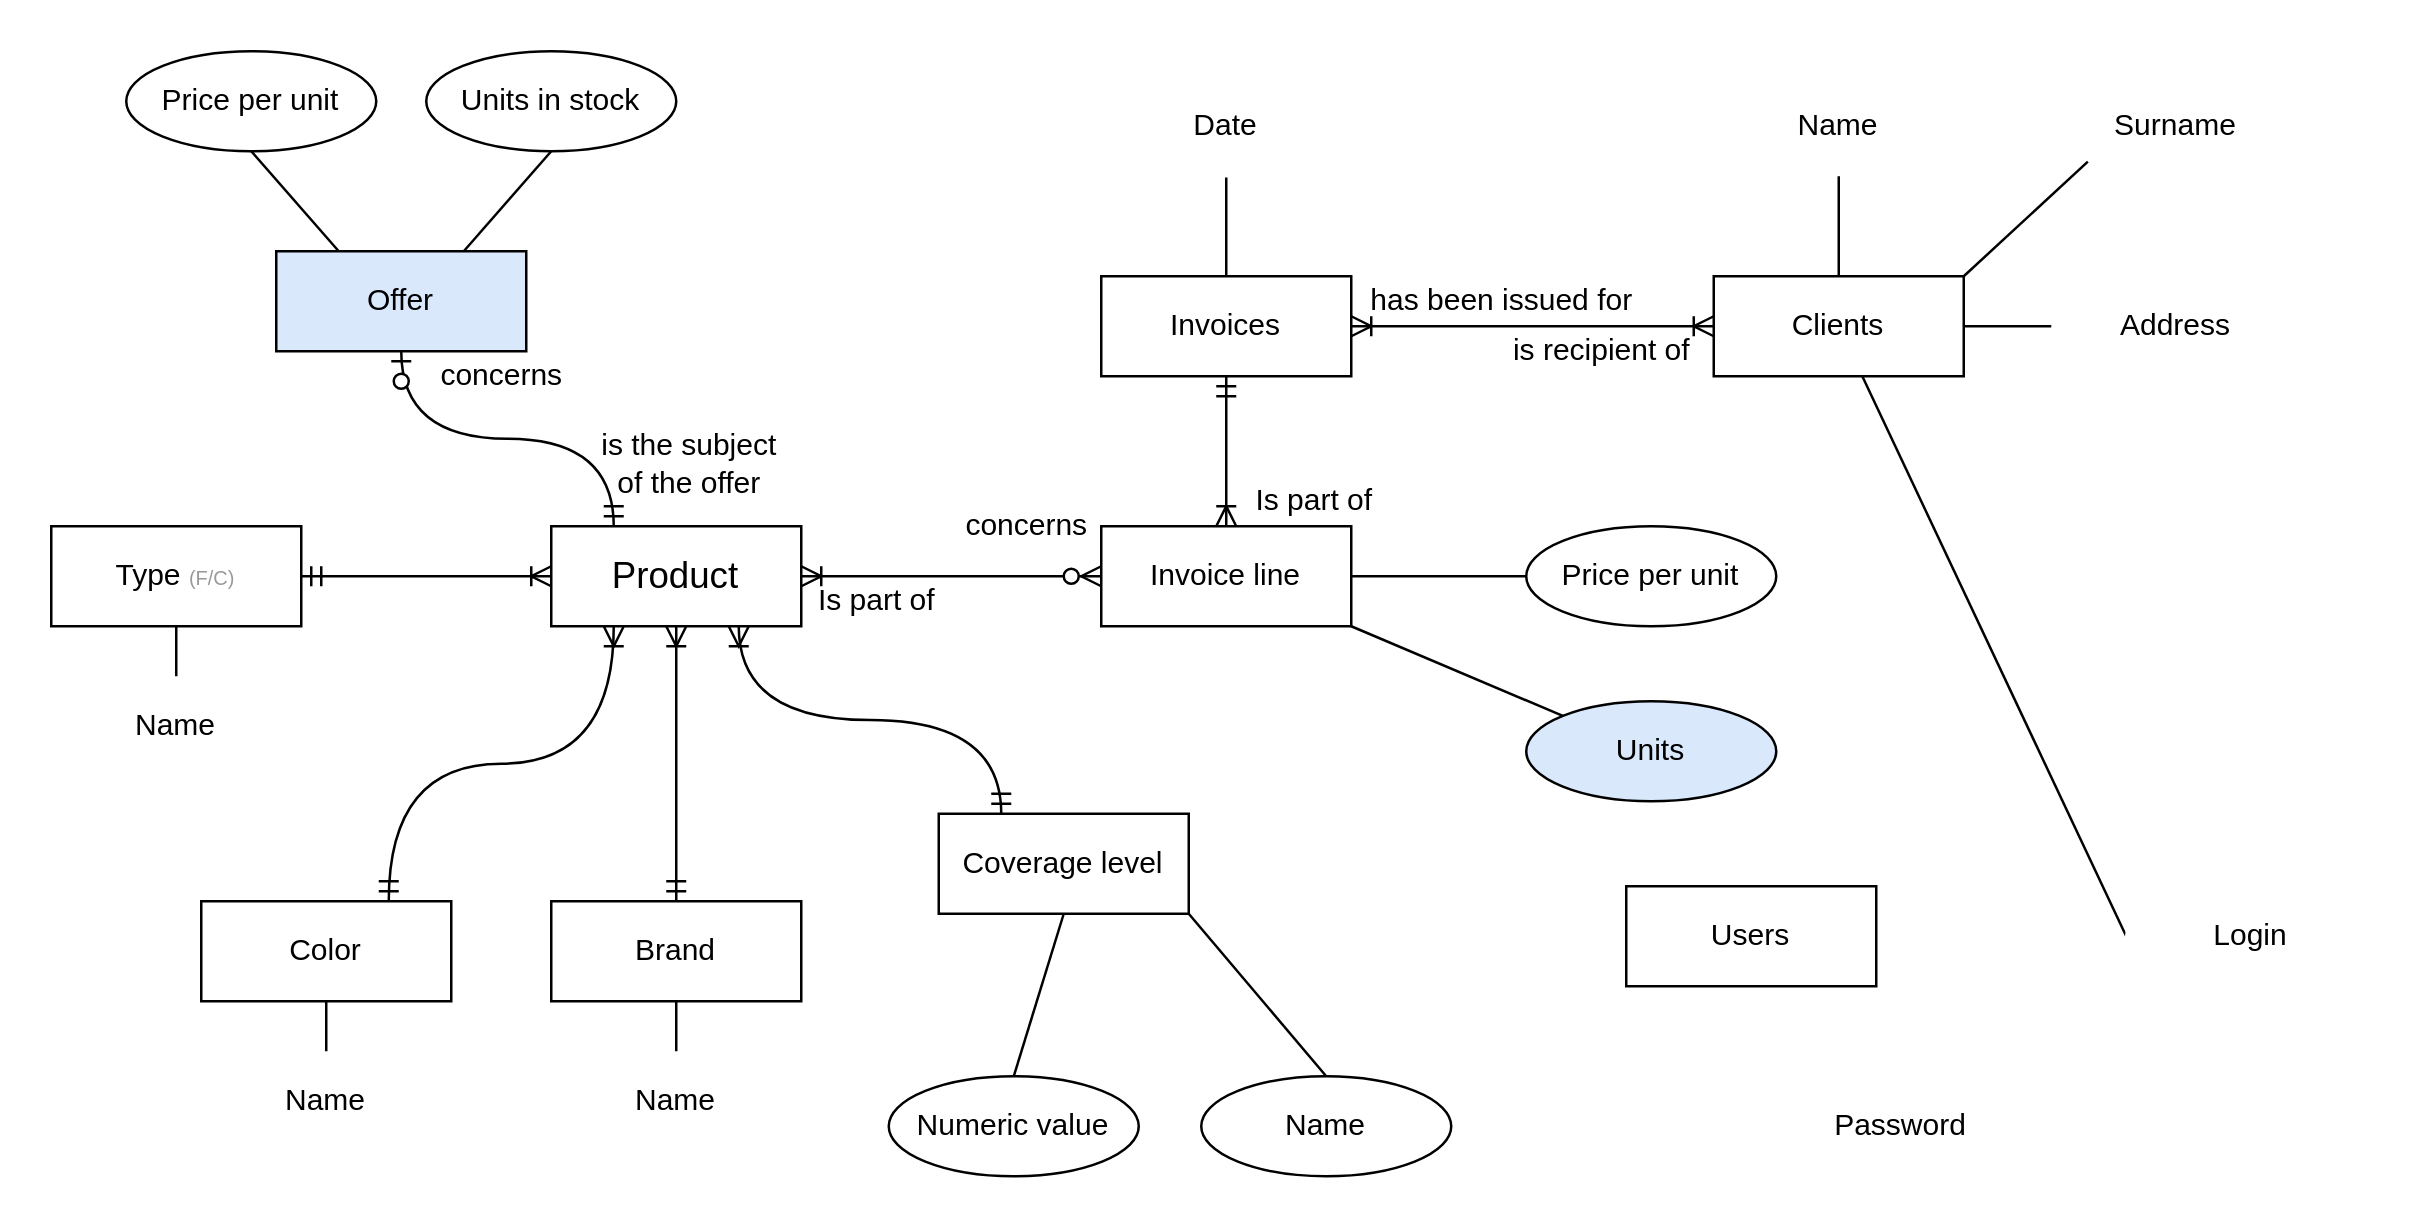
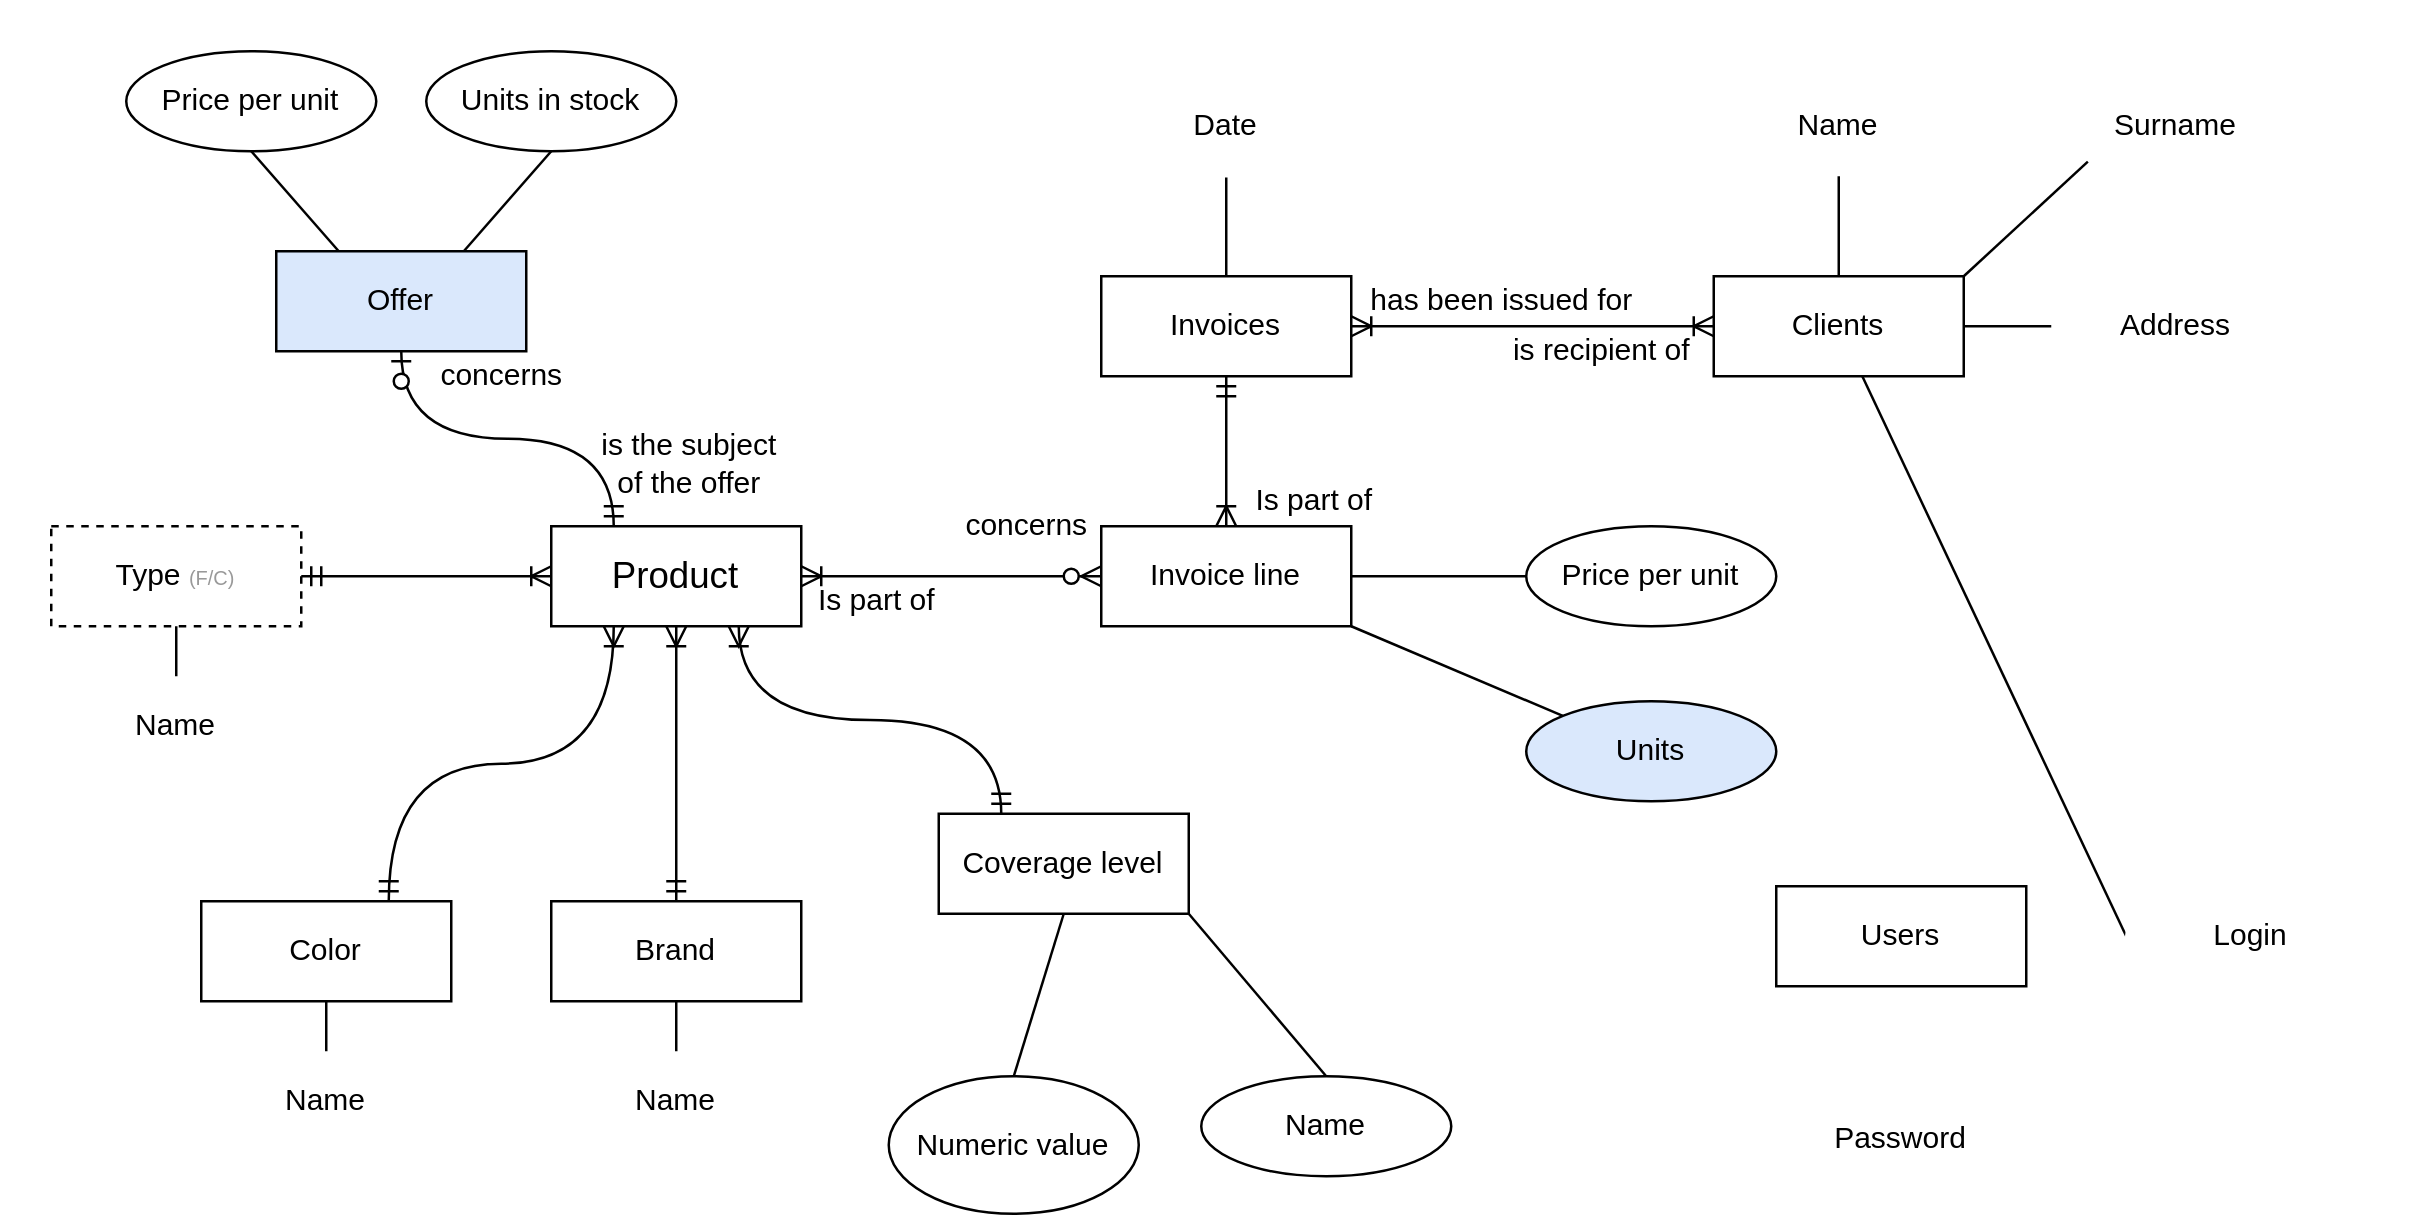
node "Type (F/C)": style solid -> dashed
node "Users": moved (1751, 936) -> (1901, 936)
node "Numeric value": size 250x100 -> 250x138
node "Password": size 250x100 -> 250x125
